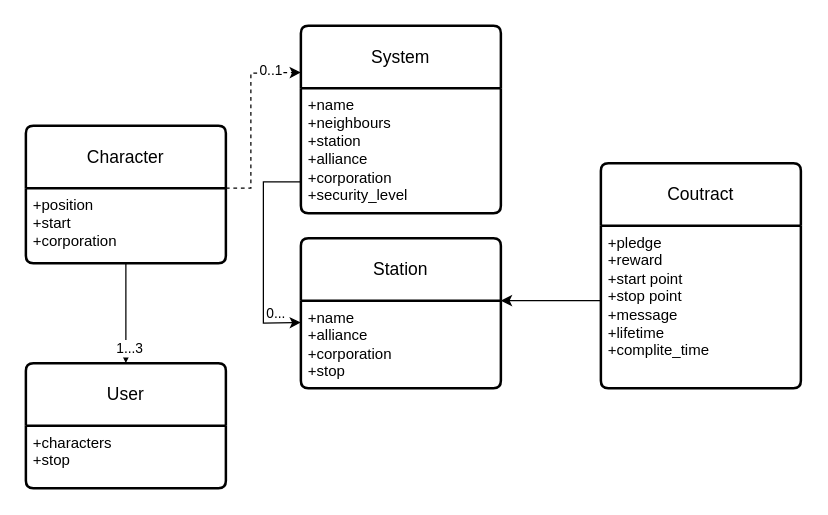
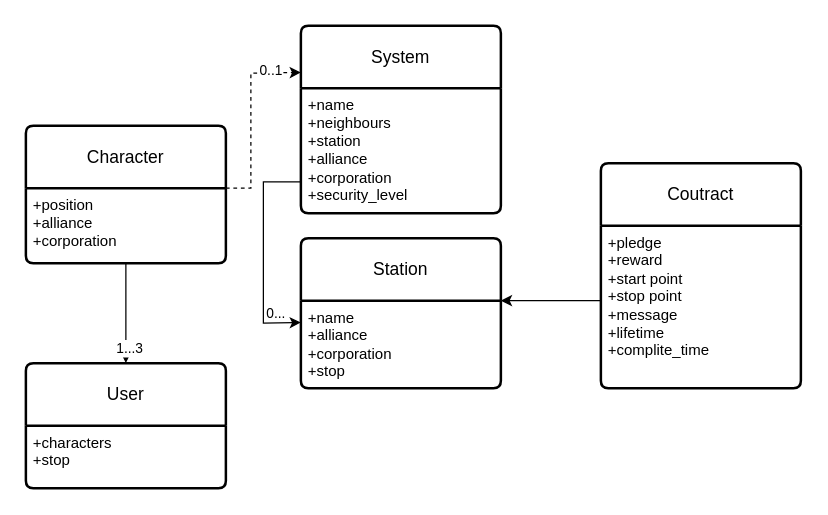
node "+position +start +corporation": label "+position +start +corporation" -> "+position +alliance +corporation"
